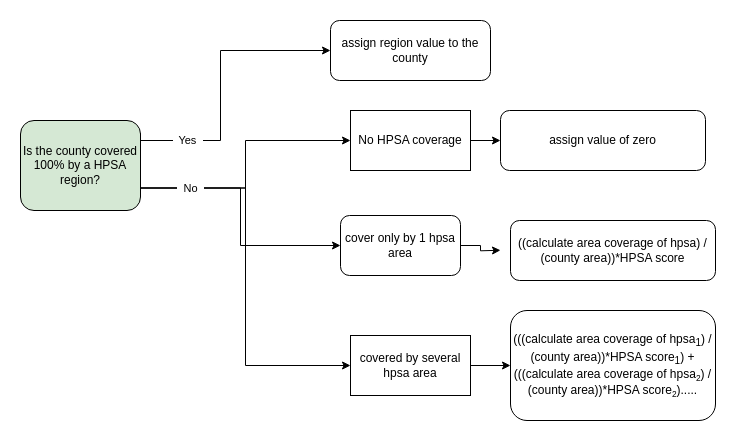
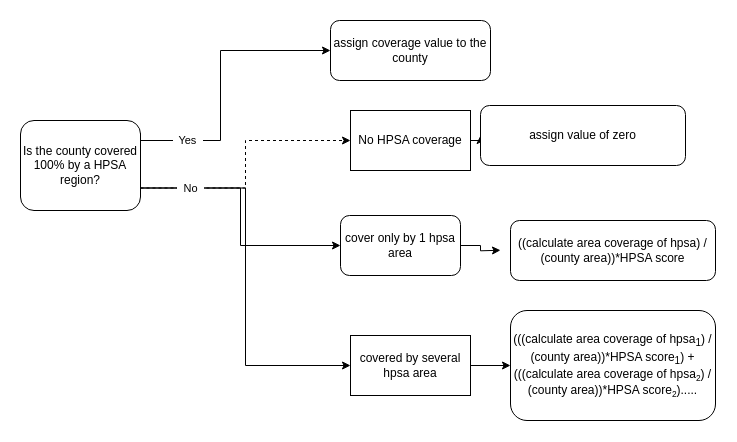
node "assign region value to the county": label "assign region value to the county" -> "assign coverage value to the county"
edge "Is the county covered 100% by a HPSA region?" -> "No HPSA coverage": style solid -> dashed
node "assign value of zero": moved (603, 141) -> (583, 136)
node "Is the county covered 100% by a HPSA region?": fillcolor #d5e8d4 -> #ffffff
